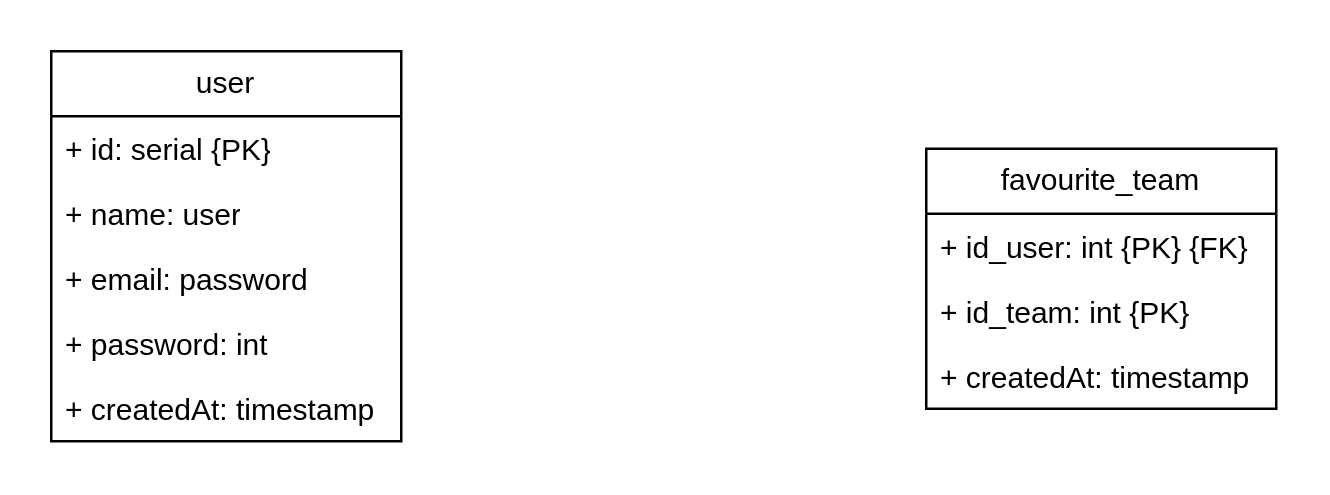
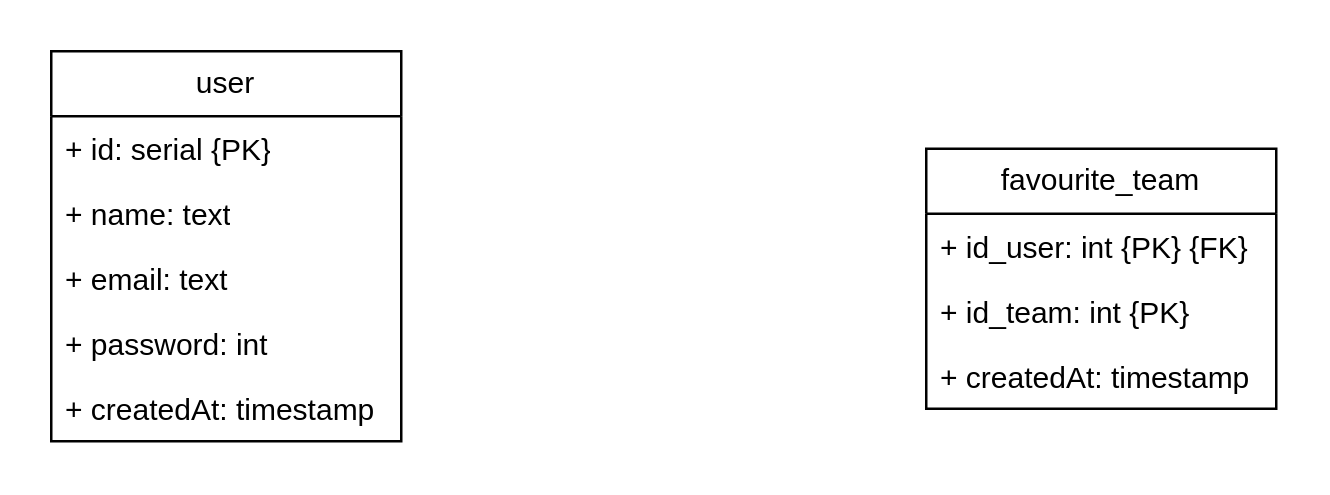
node "+ name: user": label "+ name: user" -> "+ name: text"
node "+ email: password": label "+ email: password" -> "+ email: text"
